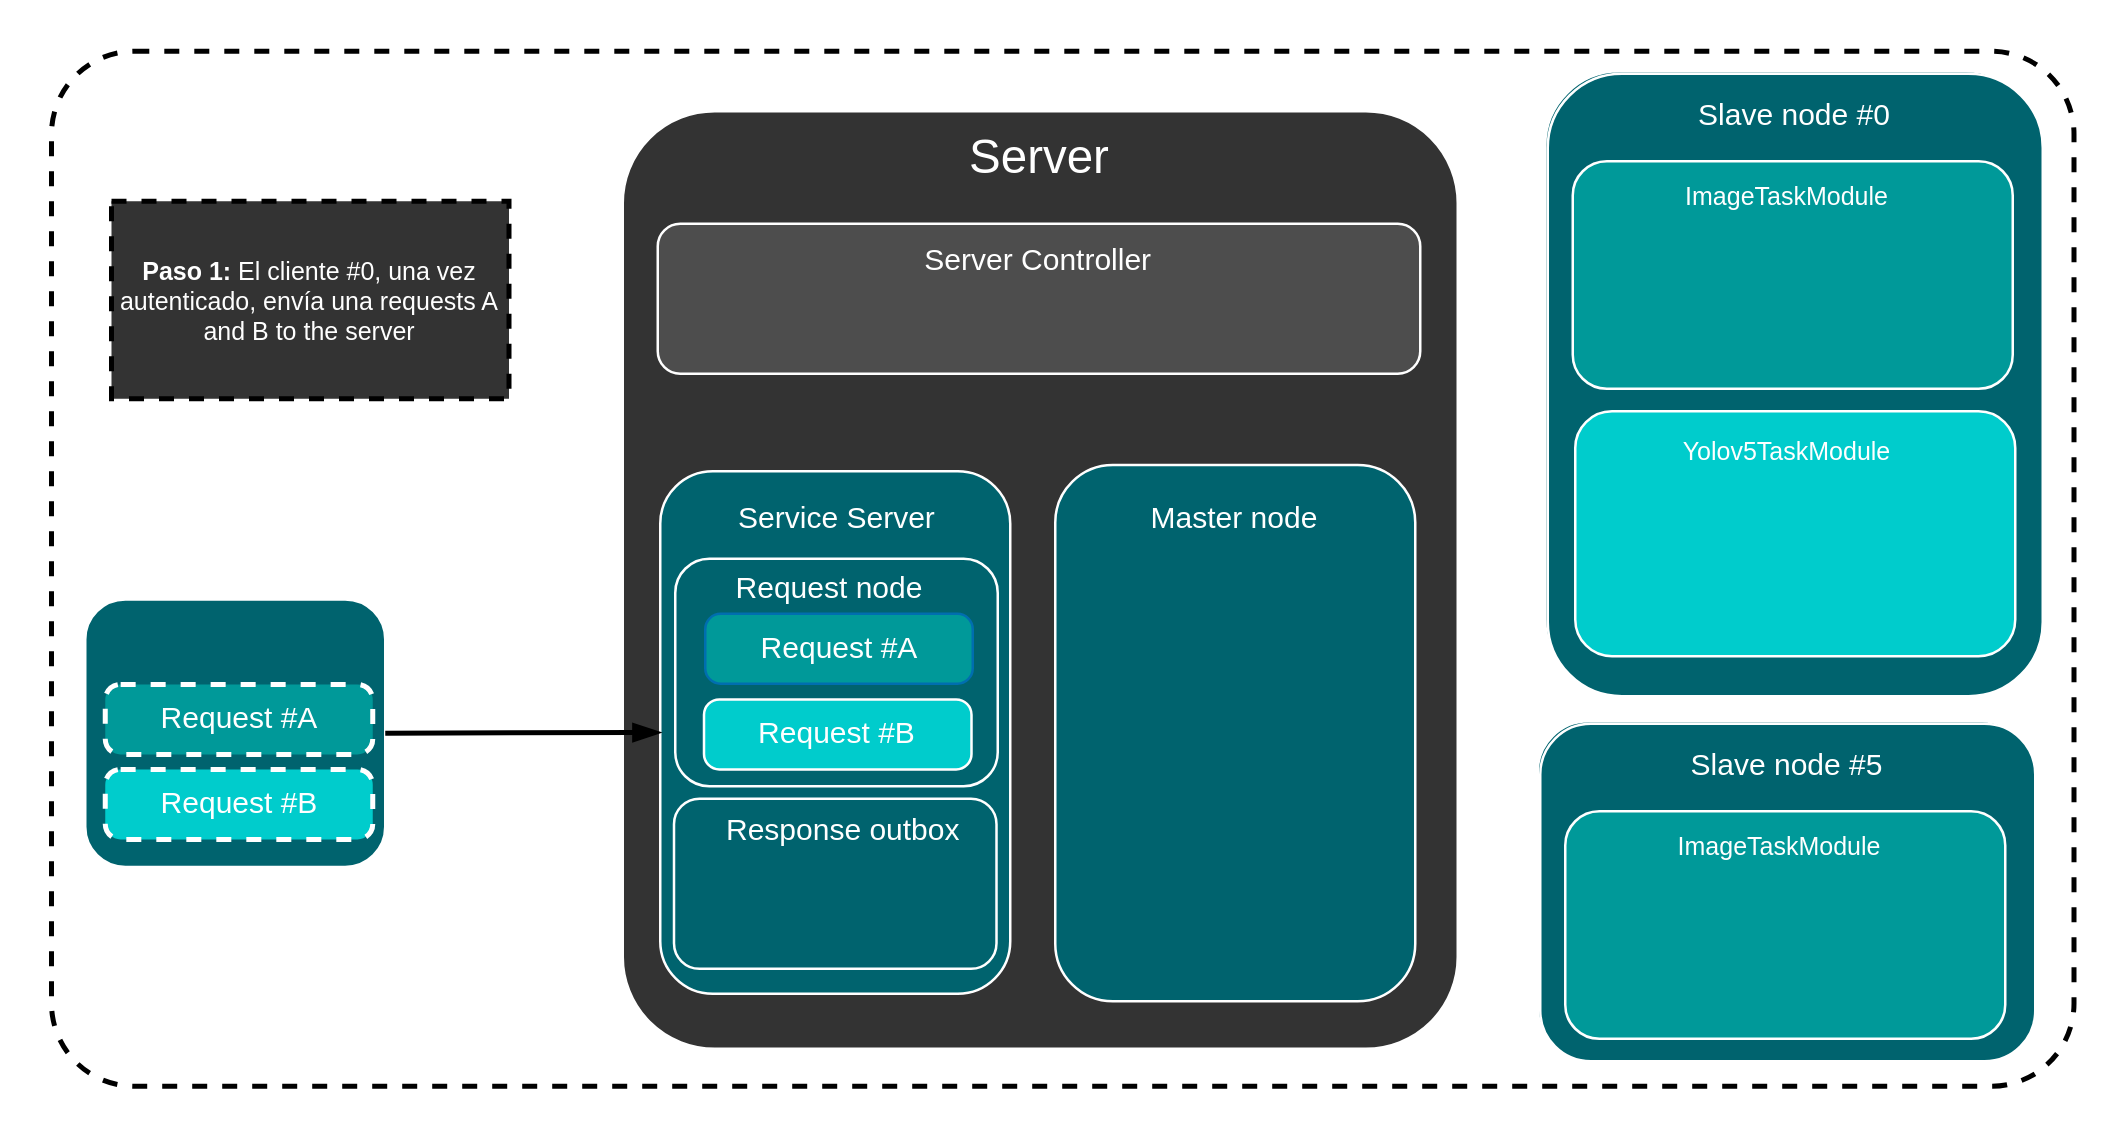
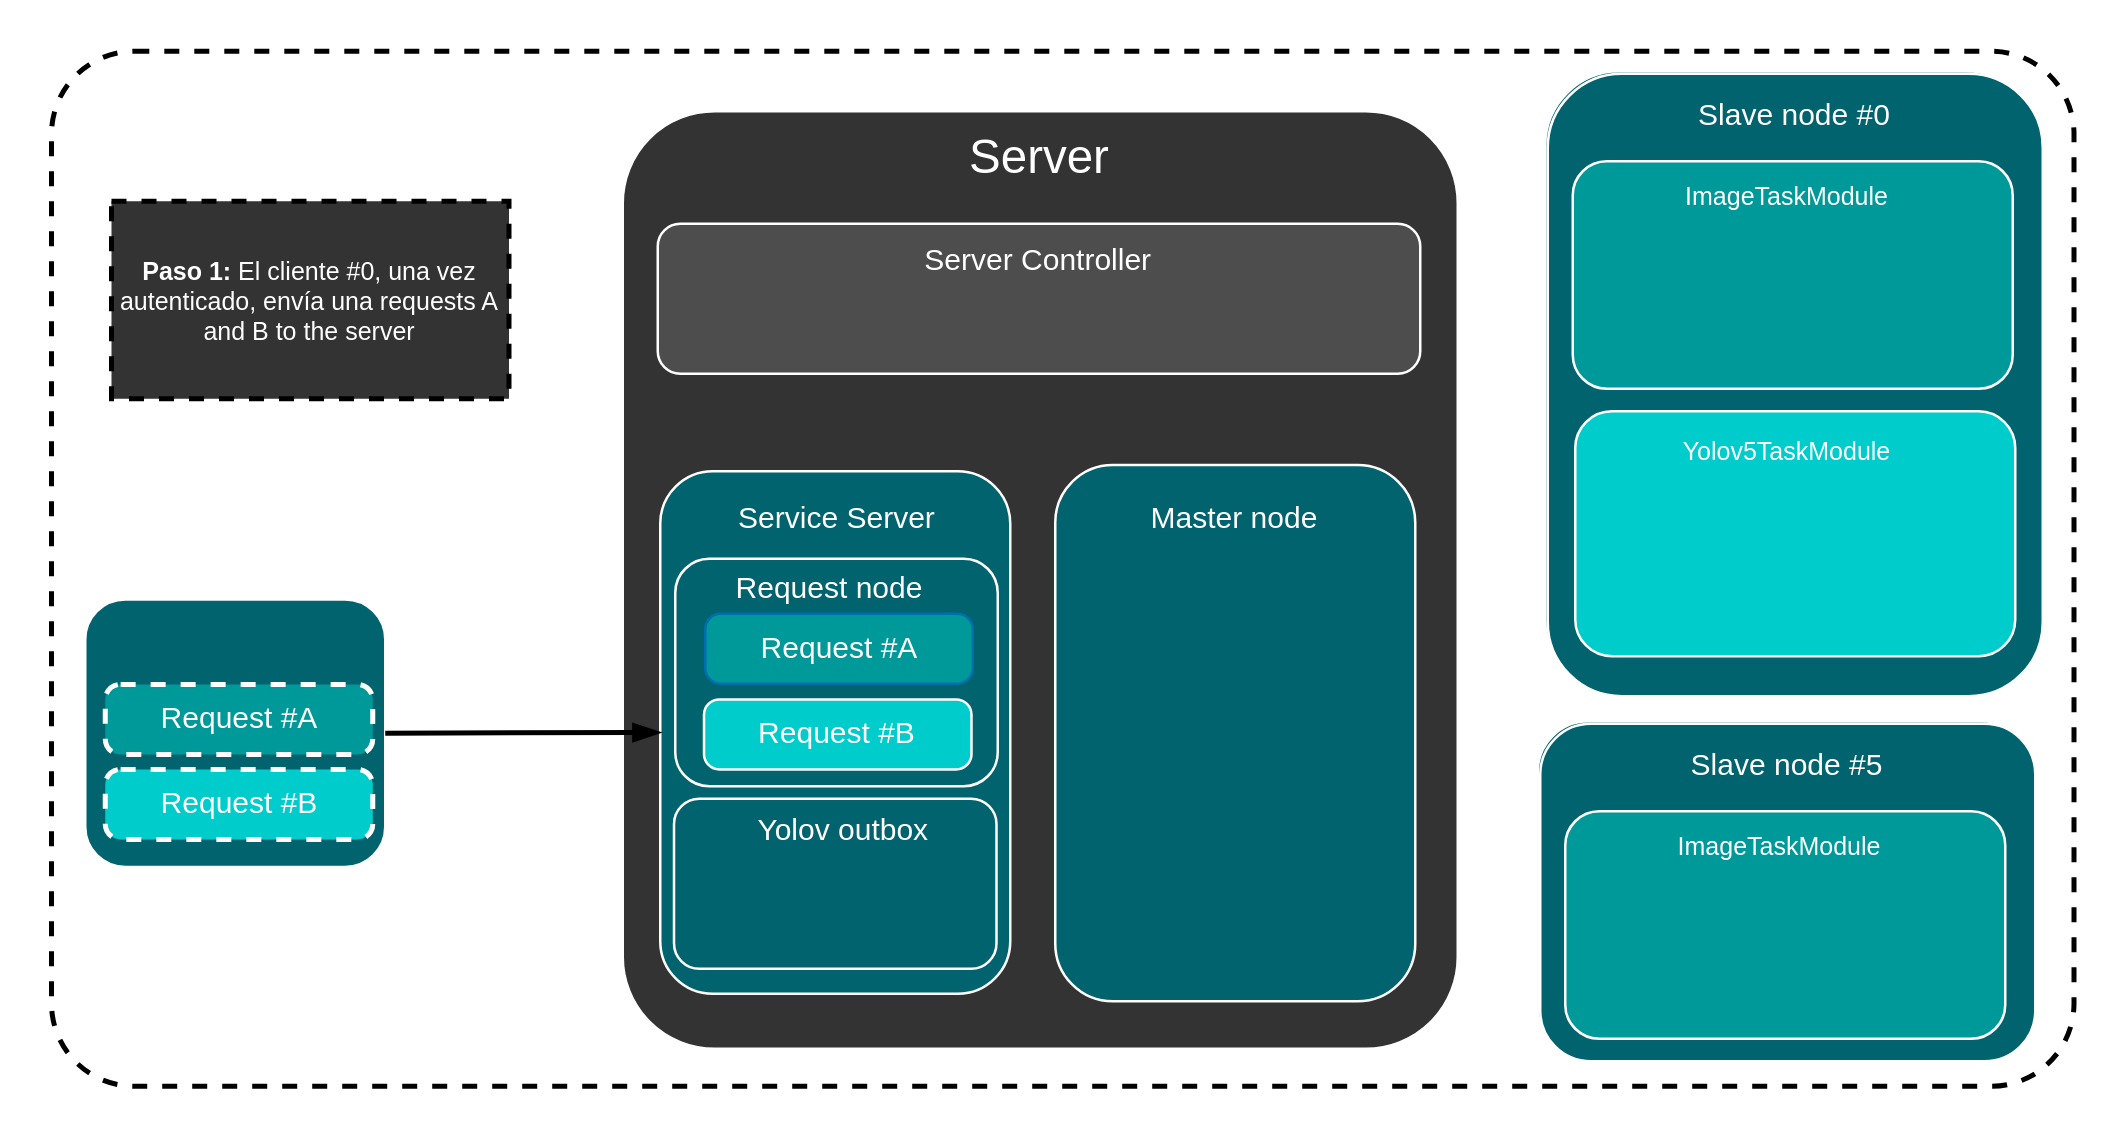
node "Response outbox": label "Response outbox" -> "Yolov outbox"
